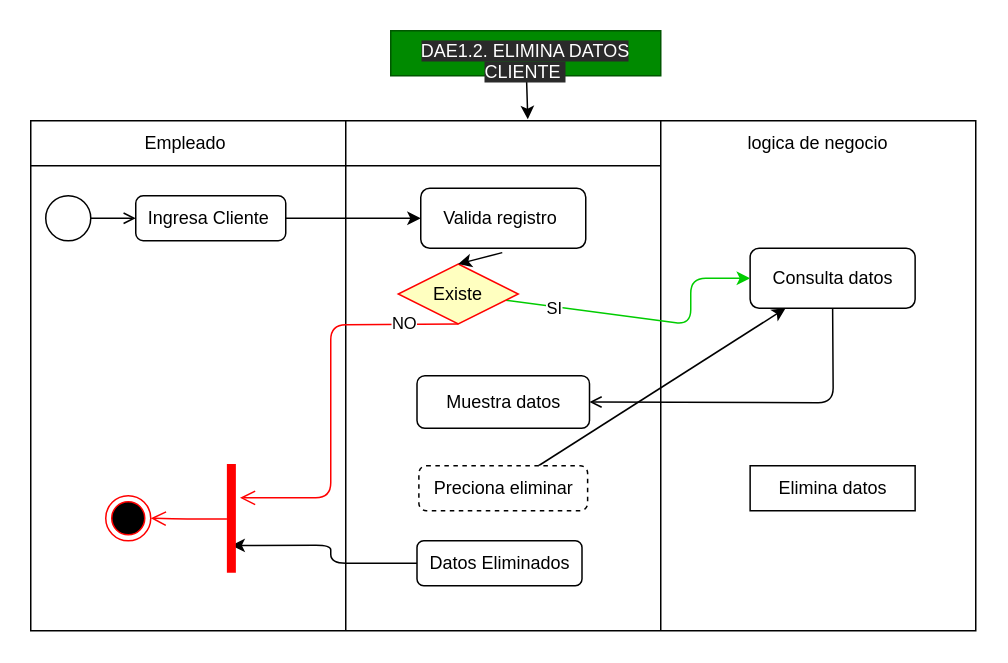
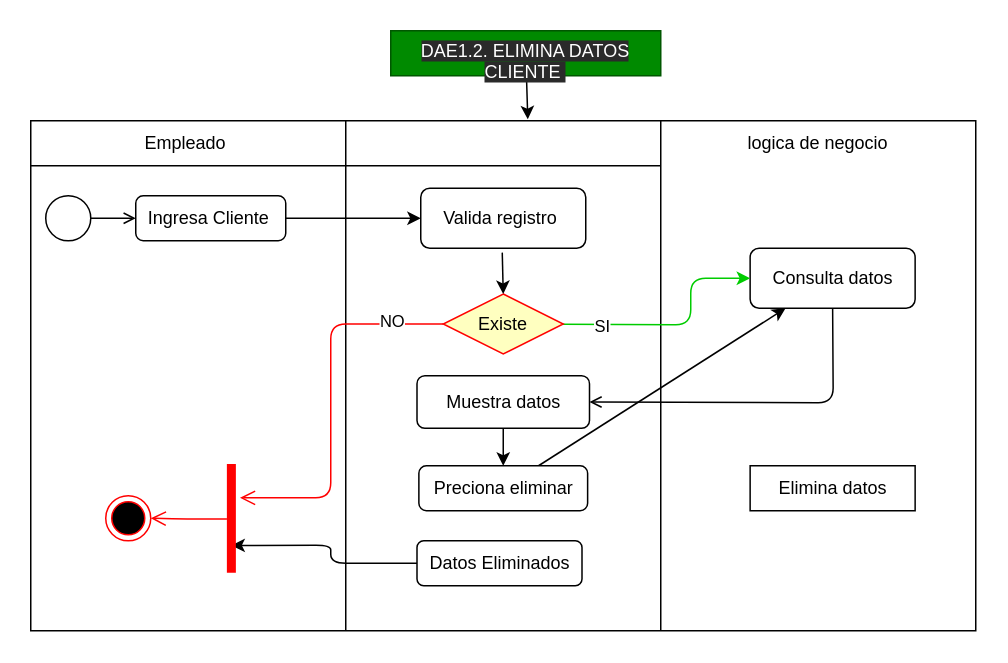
node "Existe": moved (458, 294) -> (503, 324)
edge "Muestra datos" -> "Preciona eliminar": added
node "Preciona eliminar": style dashed -> solid
